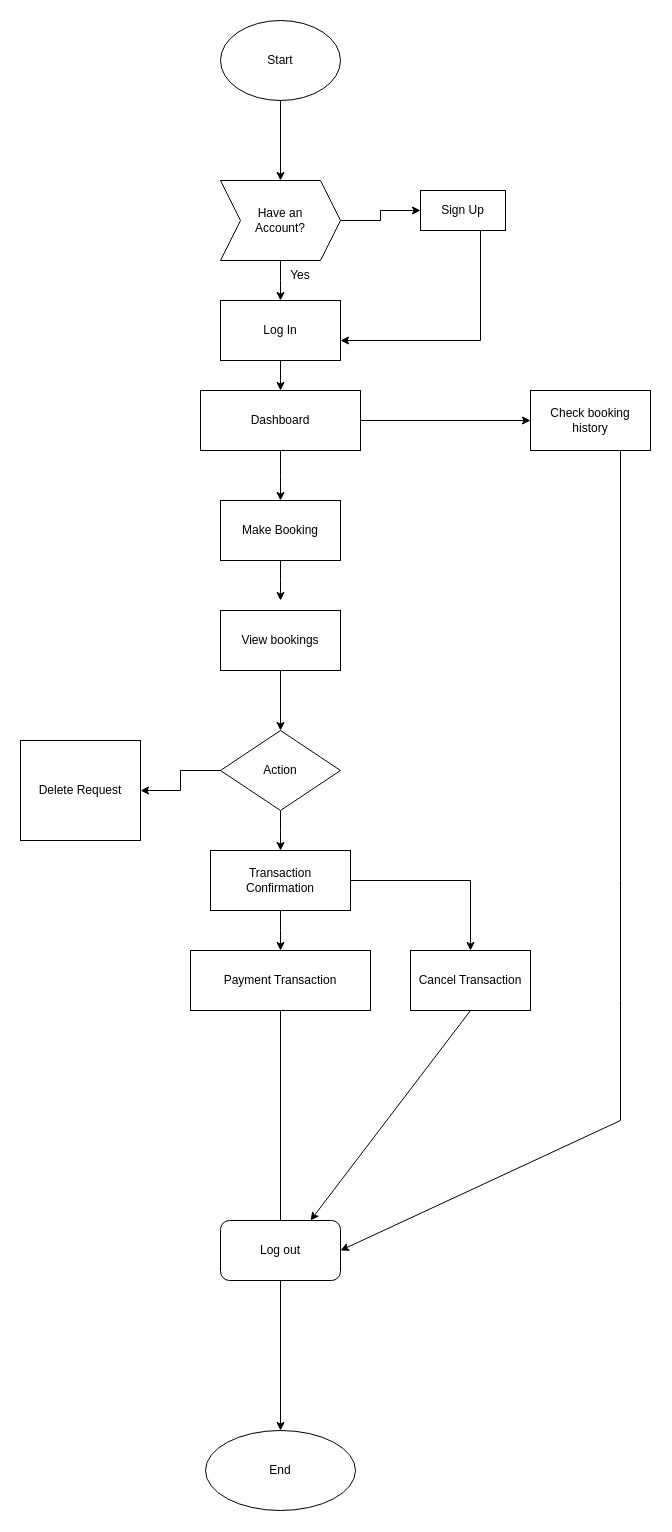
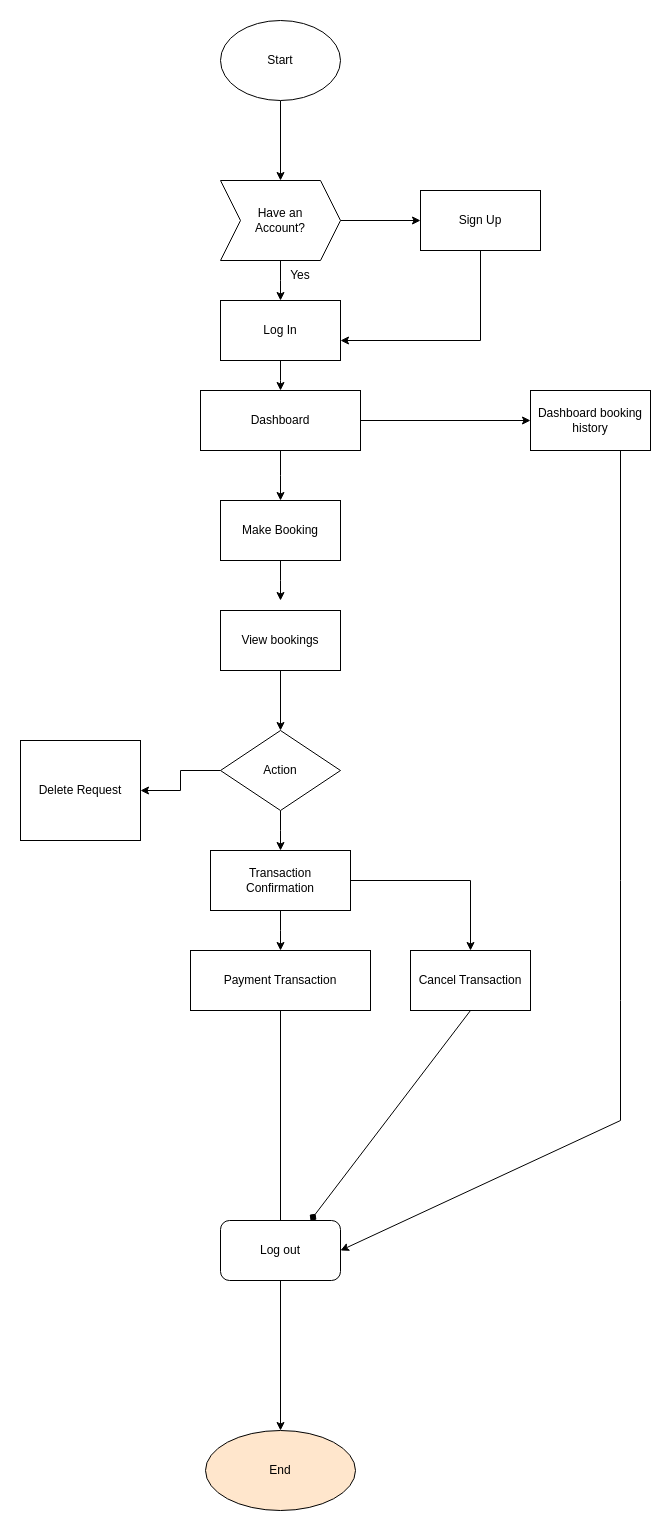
node "Sign Up": size 85x40 -> 120x60
node "Check booking history": label "Check booking history" -> "Dashboard booking history"
edge "Cancel Transaction" -> "Log out": arrowhead classic -> diamond
node "End": fillcolor #ffffff -> #ffe6cc
